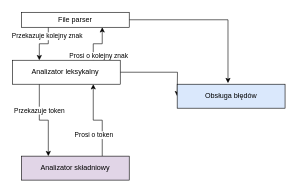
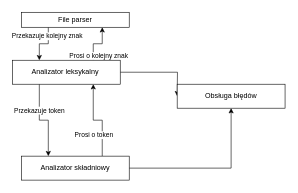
edge "File parser" -> "Obsługa błędów": removed
node "Obsługa błędów": fillcolor #dae8fc -> #ffffff
edge "Analizator składniowy" -> "Obsługa błędów": added
node "Analizator składniowy": fillcolor #e1d5e7 -> #ffffff
